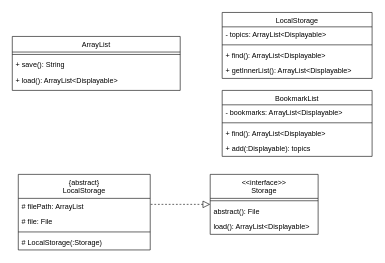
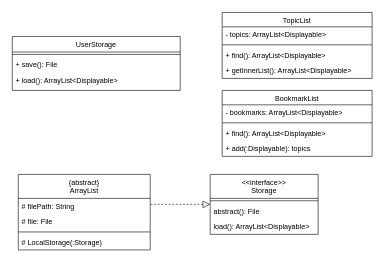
node "LocalStorage": label "LocalStorage" -> "TopicList"
node "ArrayList": label "ArrayList" -> "UserStorage"
node "+ save(): String": label "+ save(): String" -> "+ save(): File"
node "{abstract} LocalStorage": label "{abstract} LocalStorage" -> "{abstract} ArrayList"
node "# filePath: ArrayList": label "# filePath: ArrayList" -> "# filePath: String"
